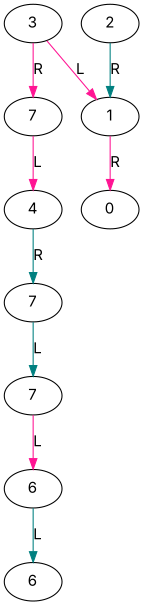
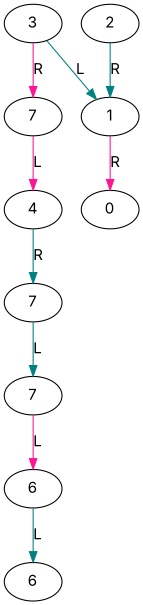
edge "3" -> "1": color deeppink -> teal
